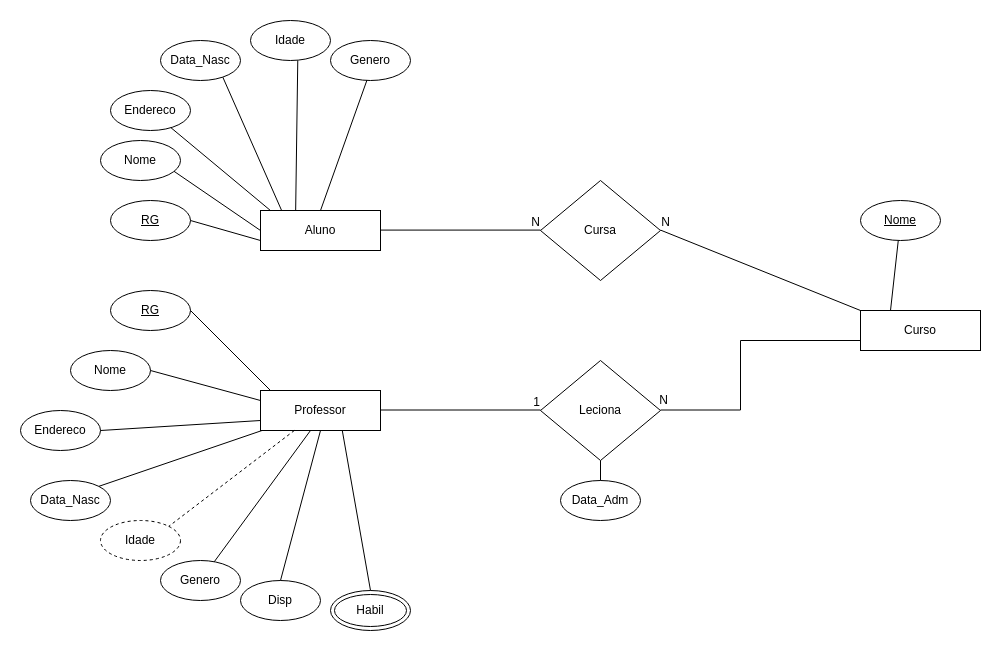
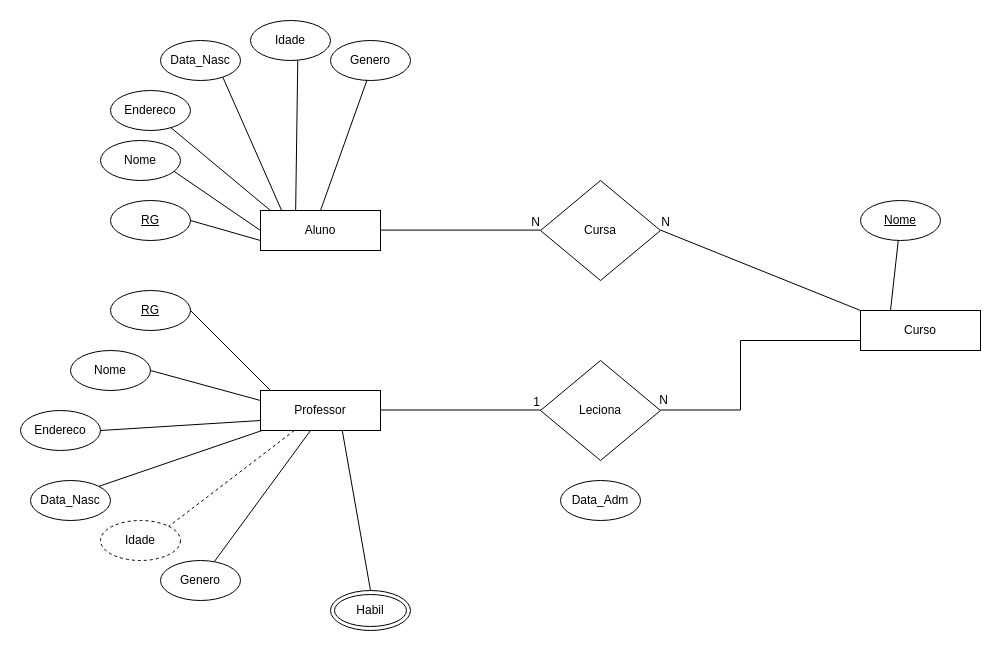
edge "Leciona" -- "Data_Adm": removed
edge "Professor" -- "Disp": removed
node "Disp": removed
